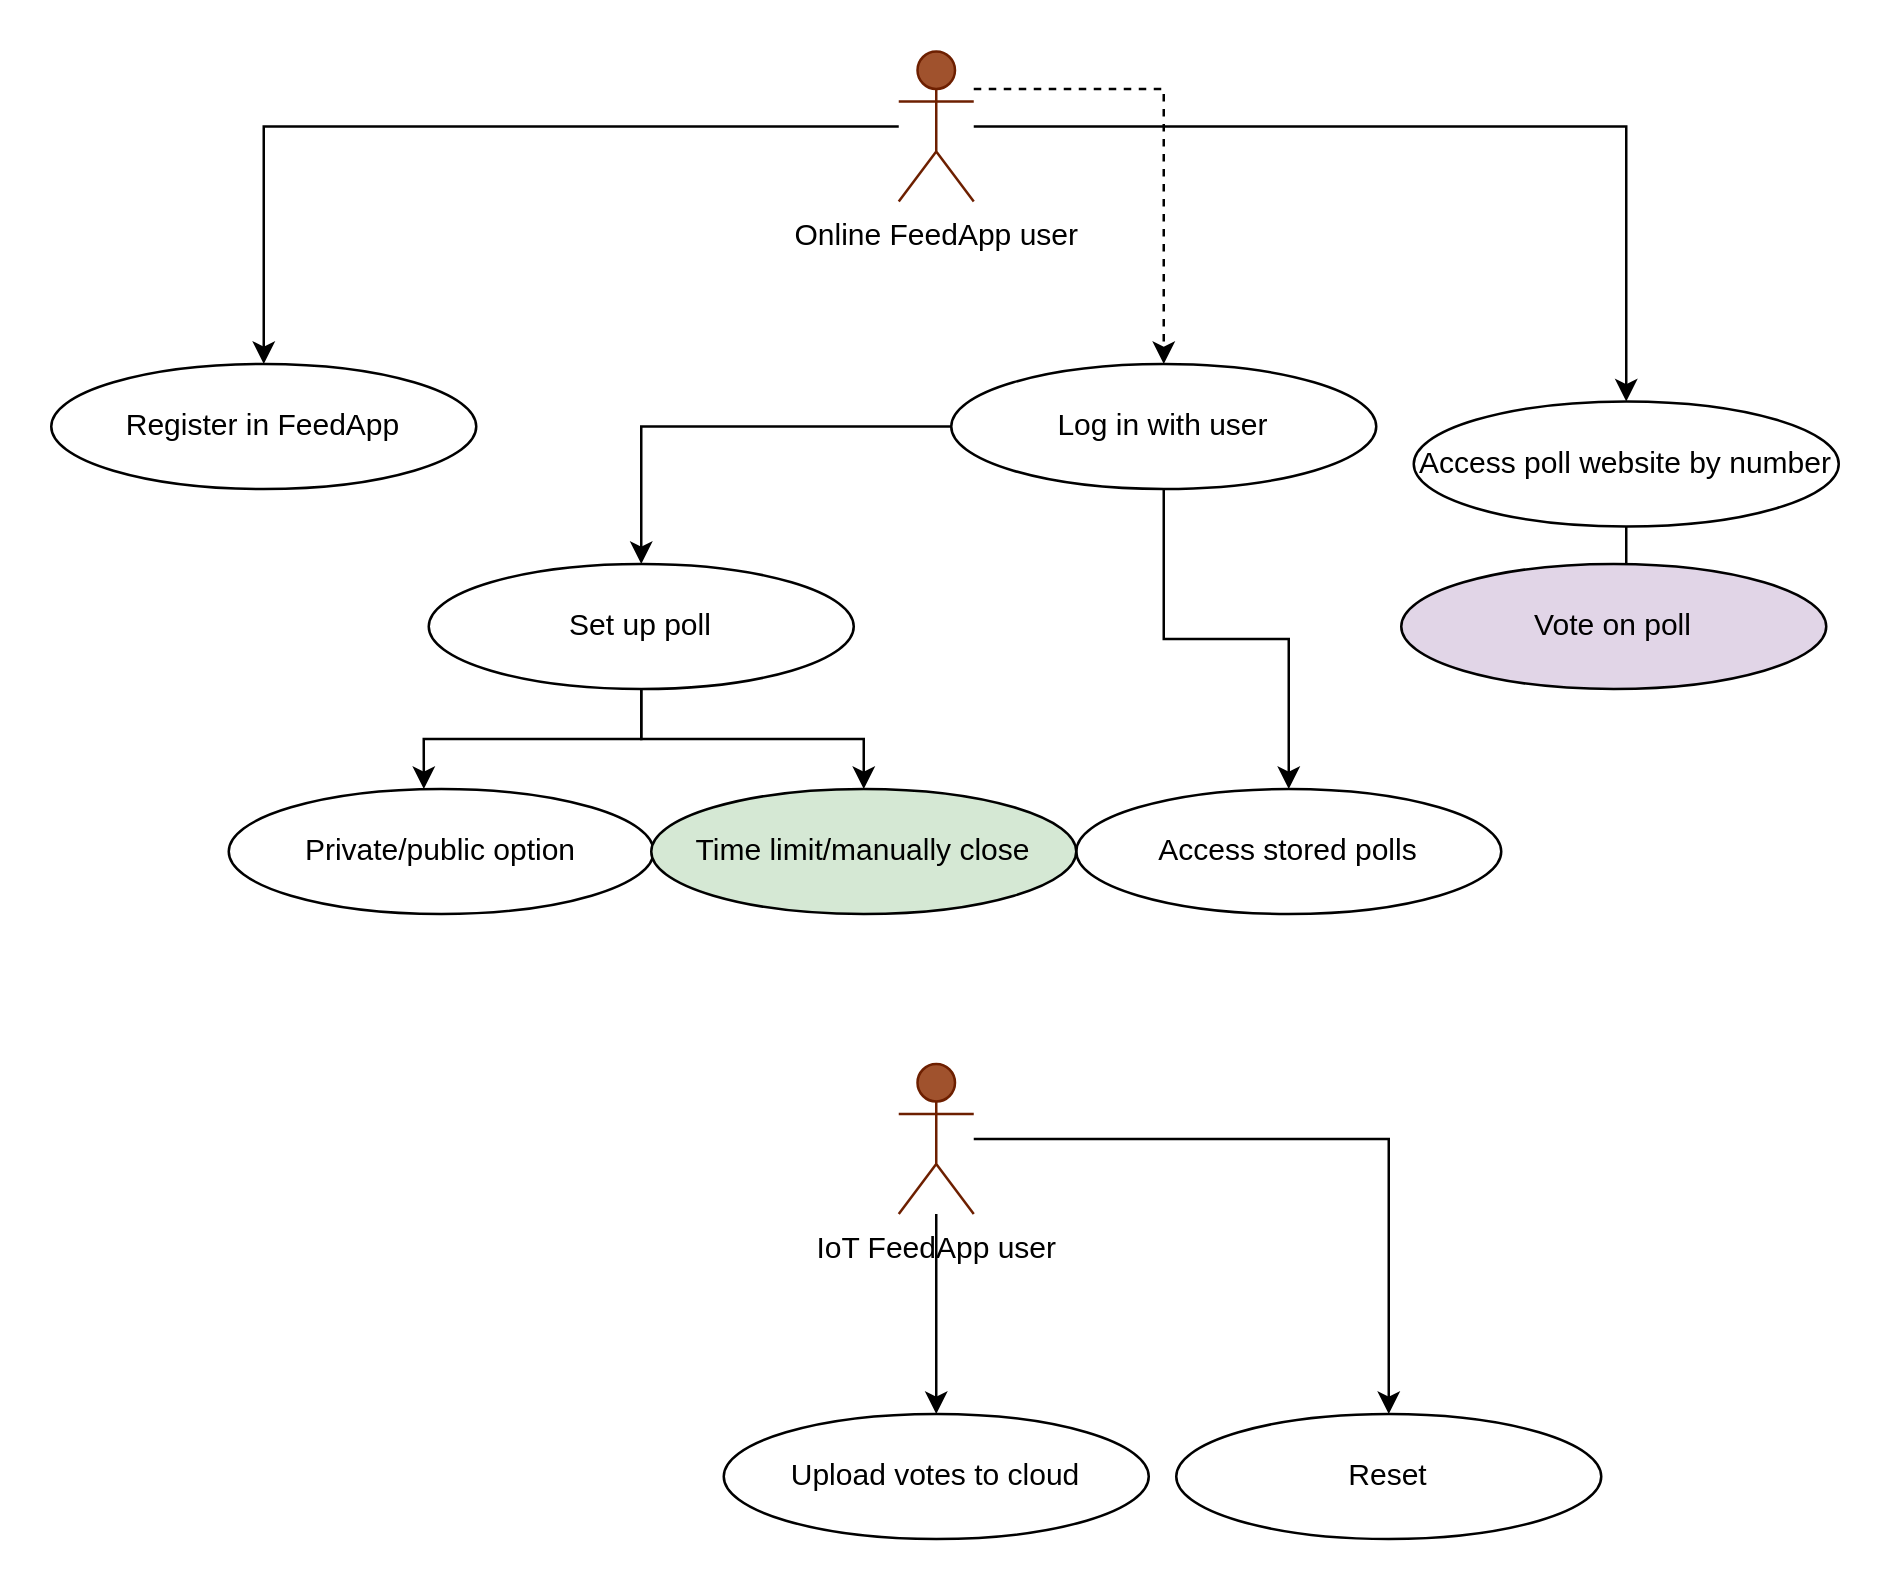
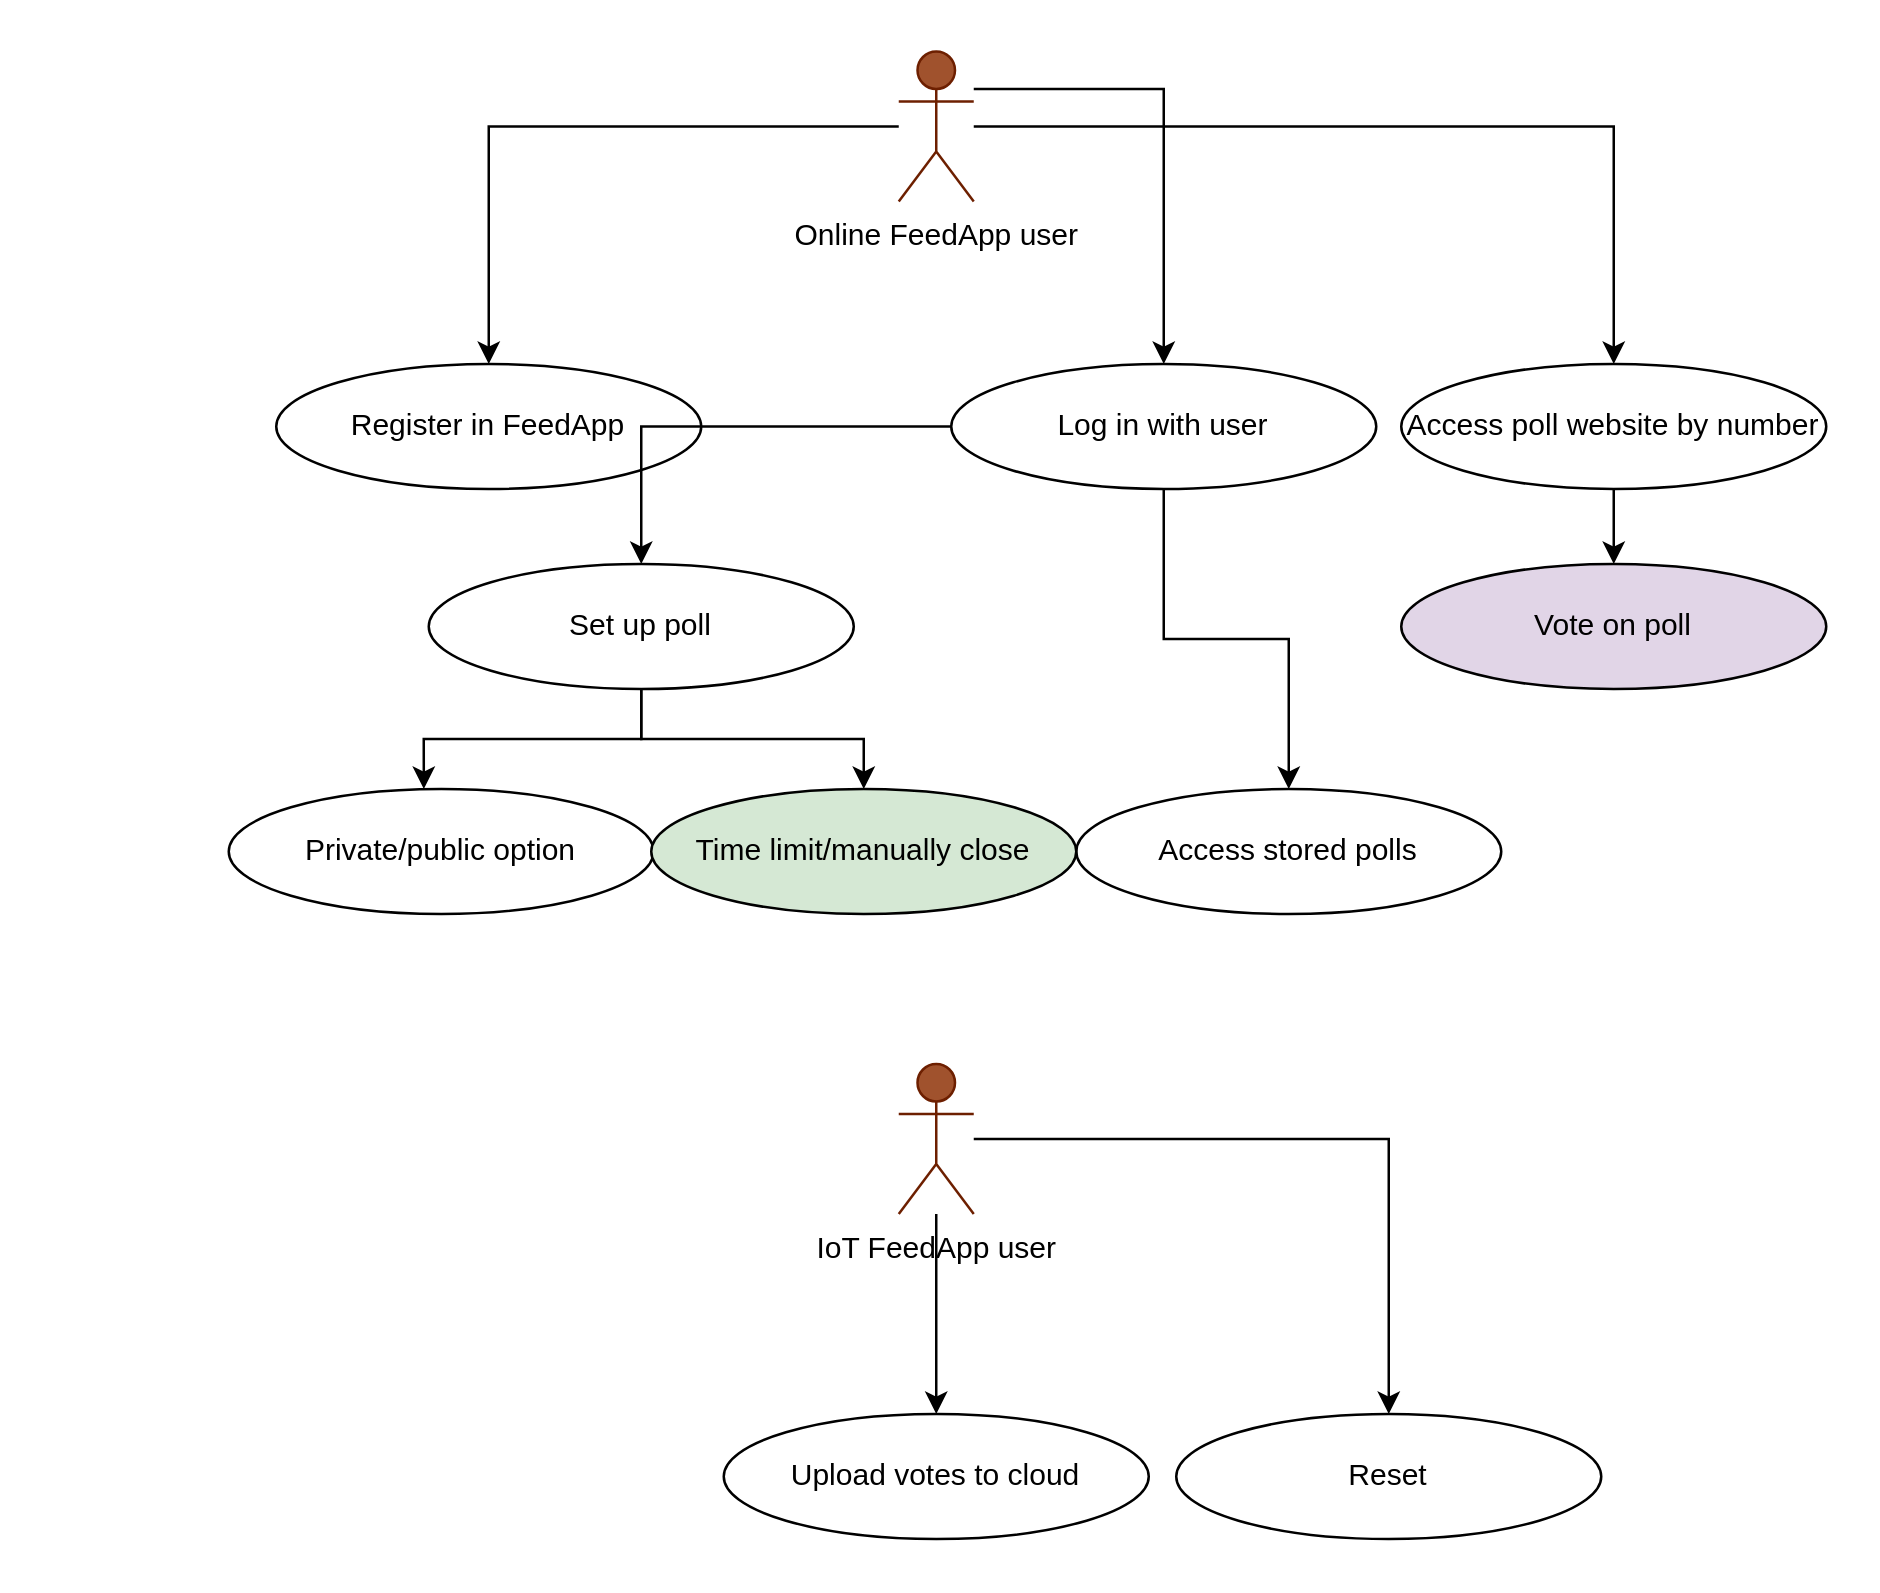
edge "Online FeedApp user" -> "Log in with user": style dashed -> solid
node "Register in FeedApp": moved (264, 426) -> (489, 426)
node "Access poll website by number": moved (1626, 464) -> (1614, 426)
